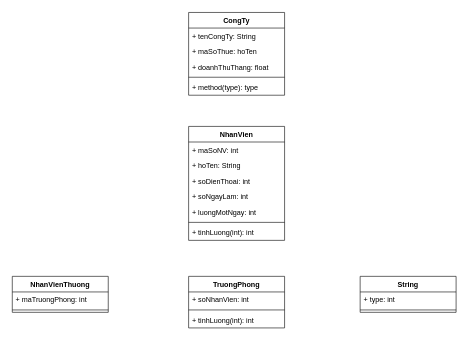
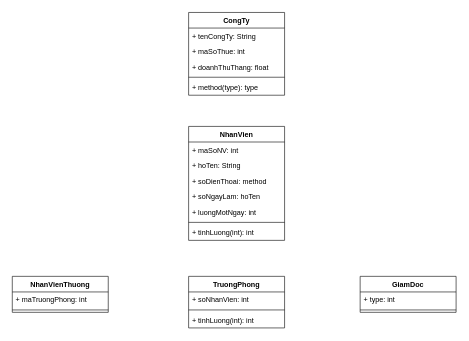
node "+ maSoThue: hoTen": label "+ maSoThue: hoTen" -> "+ maSoThue: int"
node "+ soDienThoai: int": label "+ soDienThoai: int" -> "+ soDienThoai: method"
node "+ soNgayLam: int": label "+ soNgayLam: int" -> "+ soNgayLam: hoTen"
node "String": label "String" -> "GiamDoc"
